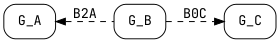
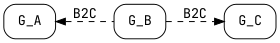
edge "G_B" -> "G_A": label "B2A" -> "B2C"
edge "G_B" -> "G_C": label "B0C" -> "B2C"
